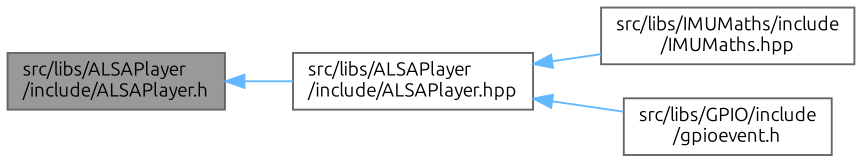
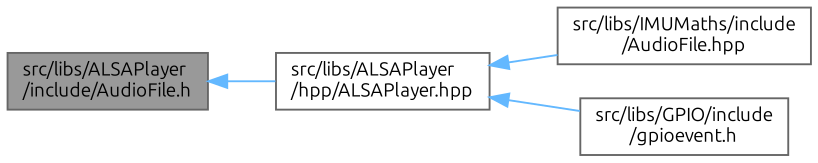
node "src/libs/IMUMaths/include /IMUMaths.hpp": label "src/libs/IMUMaths/include /IMUMaths.hpp" -> "src/libs/IMUMaths/include /AudioFile.hpp"
node "src/libs/ALSAPlayer /include/ALSAPlayer.h": label "src/libs/ALSAPlayer /include/ALSAPlayer.h" -> "src/libs/ALSAPlayer /include/AudioFile.h"
node "src/libs/ALSAPlayer /include/ALSAPlayer.hpp": label "src/libs/ALSAPlayer /include/ALSAPlayer.hpp" -> "src/libs/ALSAPlayer /hpp/ALSAPlayer.hpp"
